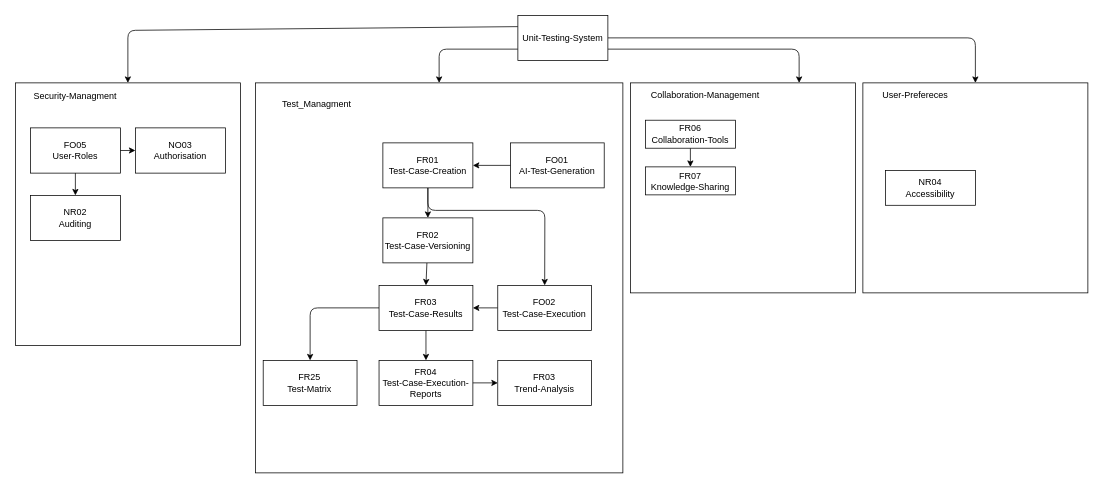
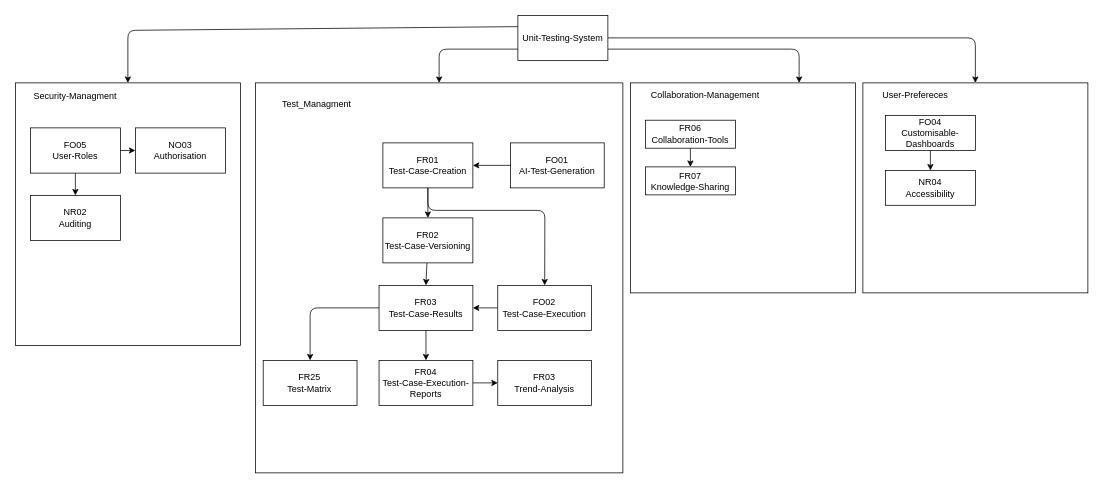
node "FO04 Customisable-Dashboards": added
edge "FO04 Customisable-Dashboards" -> "NR04 Accessibility": added
